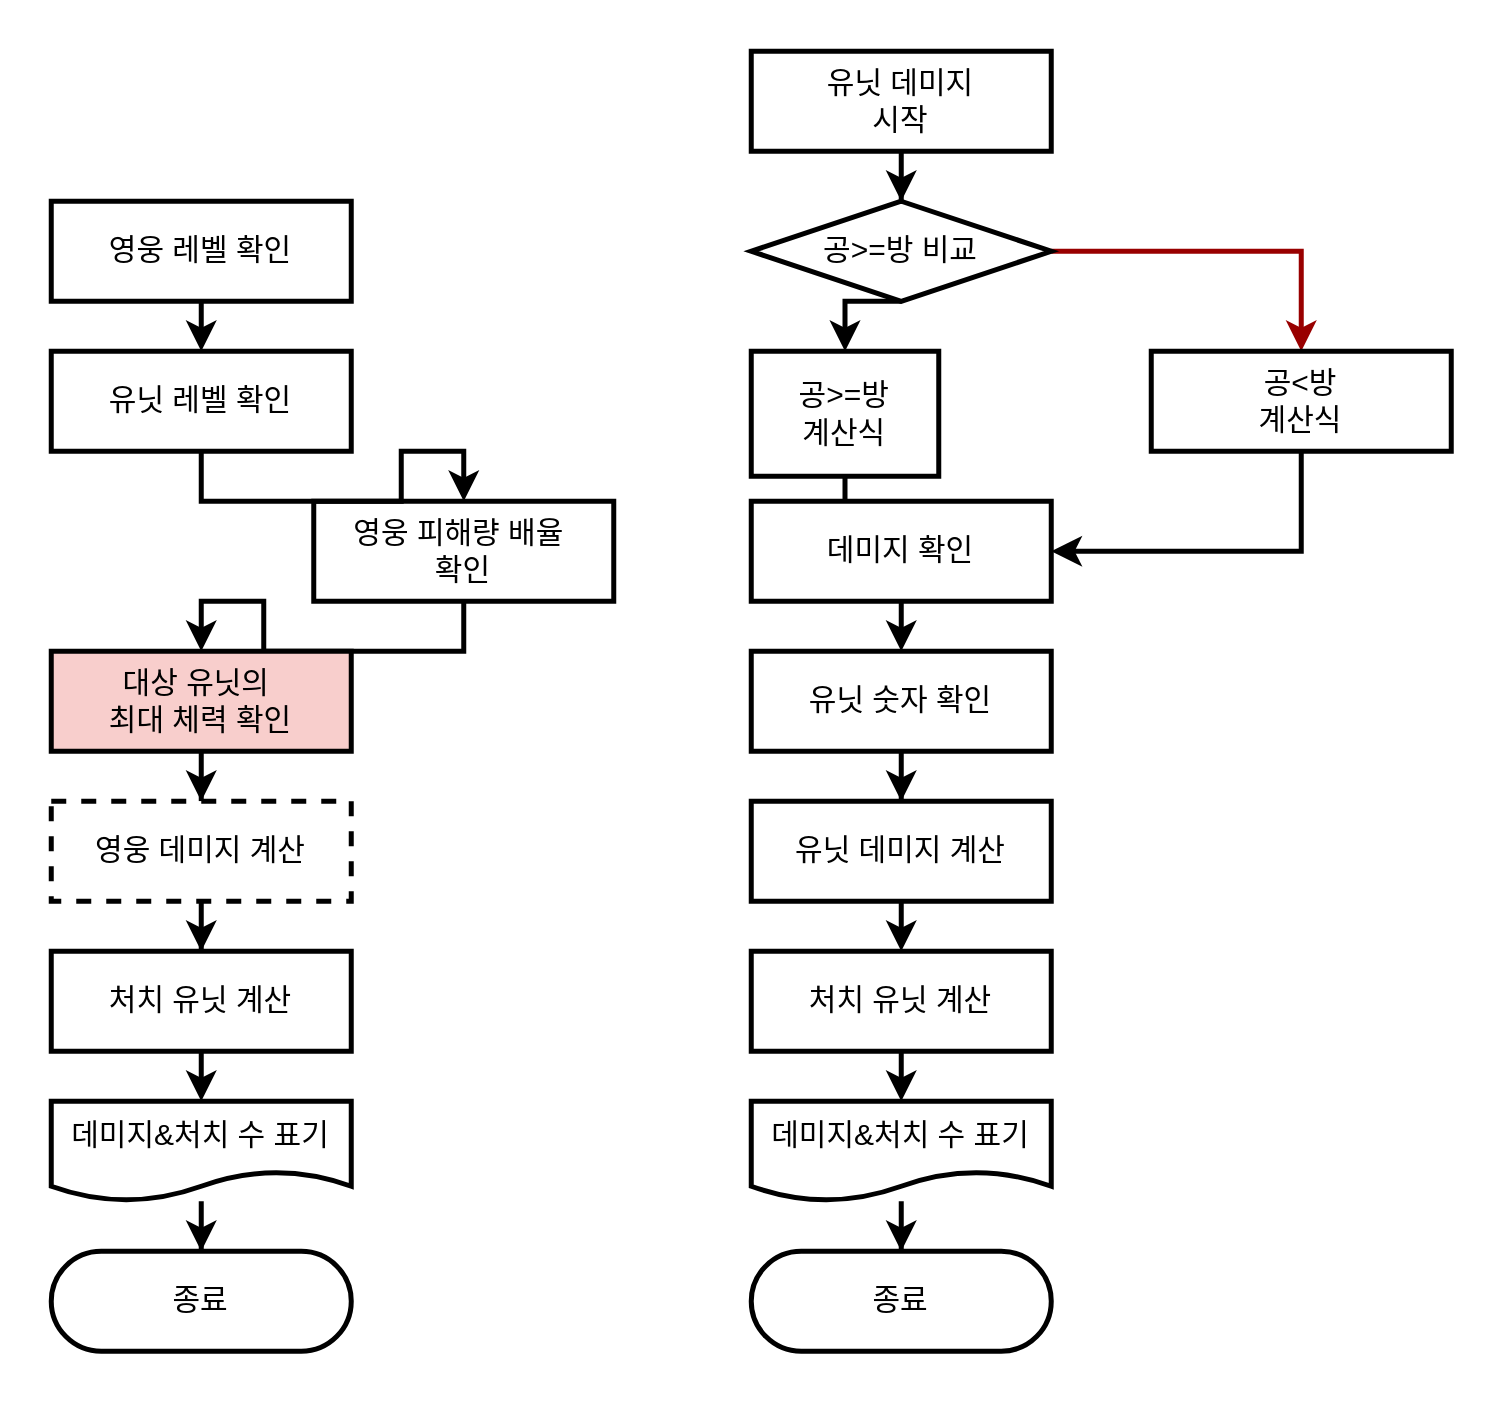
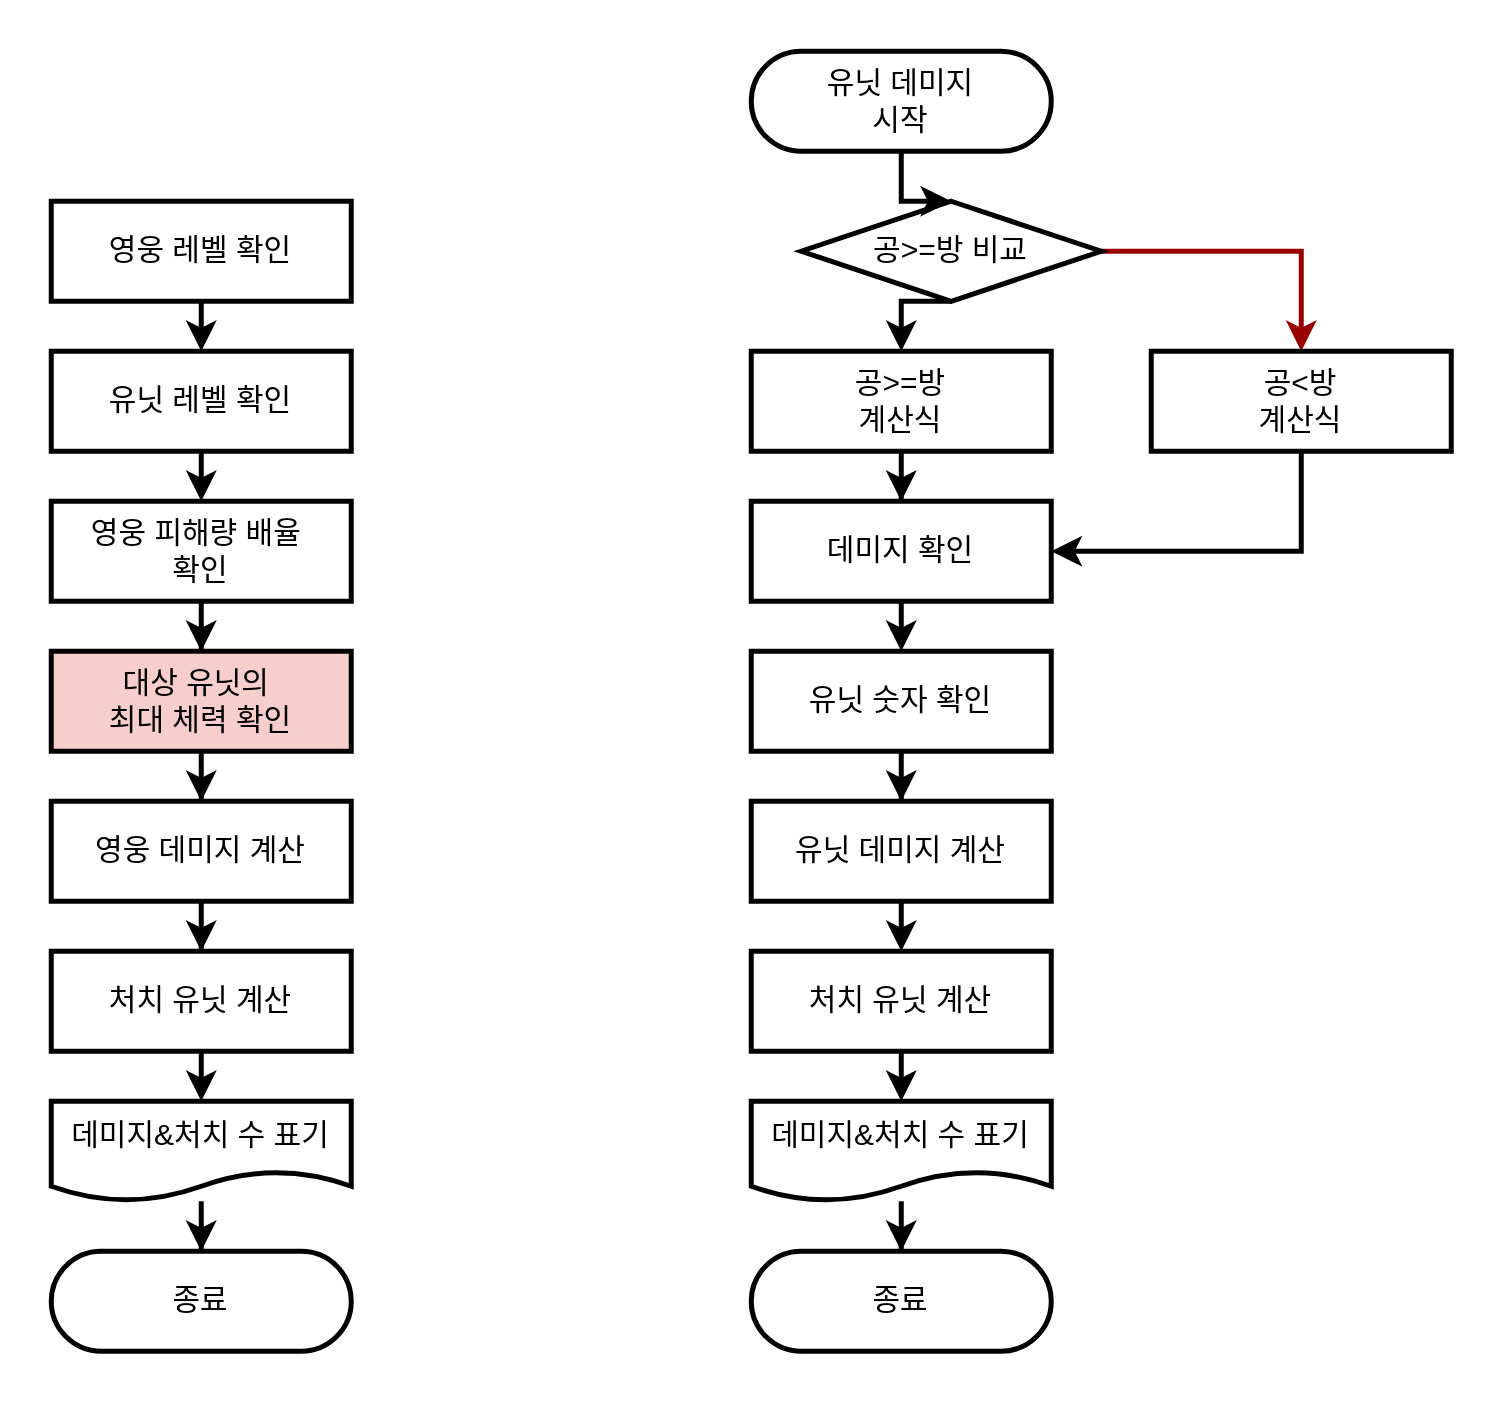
node "유닛 데미지 시작": shape rectangle -> rounded rectangle
node "공>=방 비교": moved (901, 251) -> (951, 251)
node "공>=방 계산식": size 188x125 -> 300x100
node "영웅 피해량 배율 확인": moved (464, 551) -> (201, 551)
node "영웅 데미지 계산": style dashed -> solid
